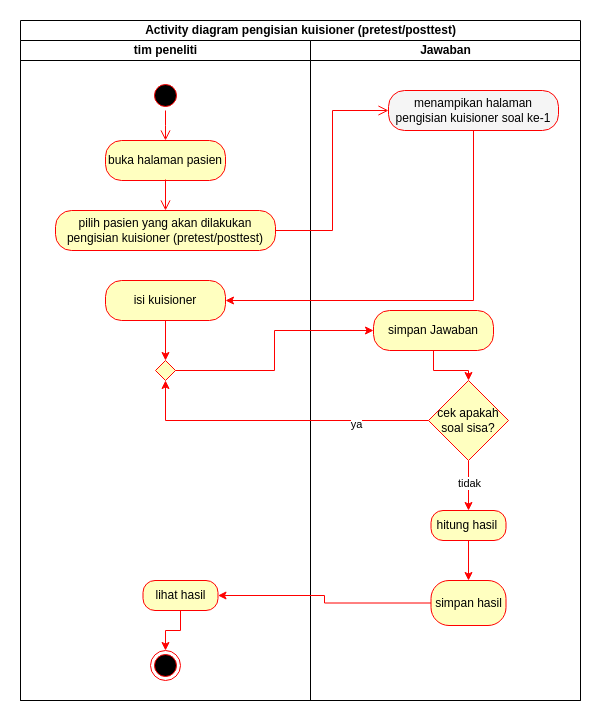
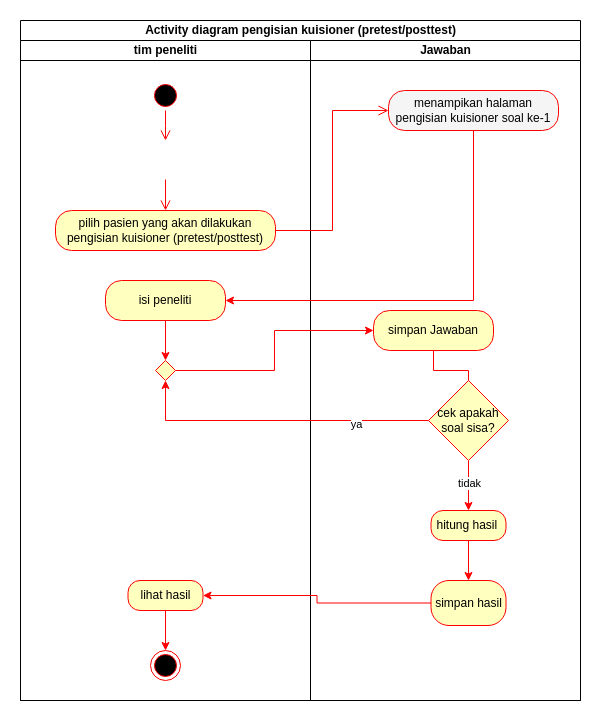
node "buka halaman pasien": removed
node "isi kuisioner": label "isi kuisioner" -> "isi peneliti"
edge "simpan Jawaban" -> "cek apakah soal sisa?": arrowhead classic -> none
node "lihat hasil": moved (181, 596) -> (166, 596)
